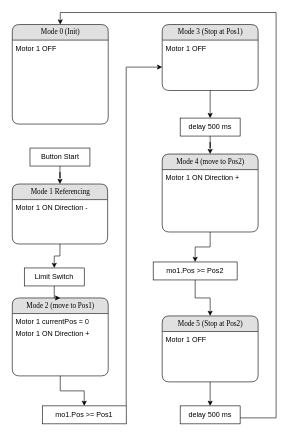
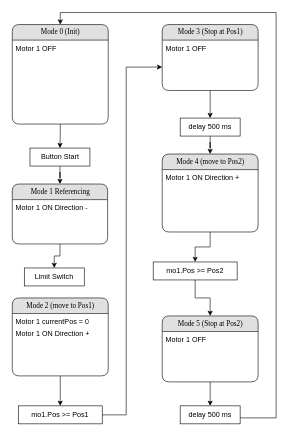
edge "Mode 0 (Init)" -> "Button Start": added
edge "Limit Switch" -> "Mode 2 (move to Pos1)": removed
node "mo1.Pos >= Pos1": moved (84, 415) -> (60, 415)
